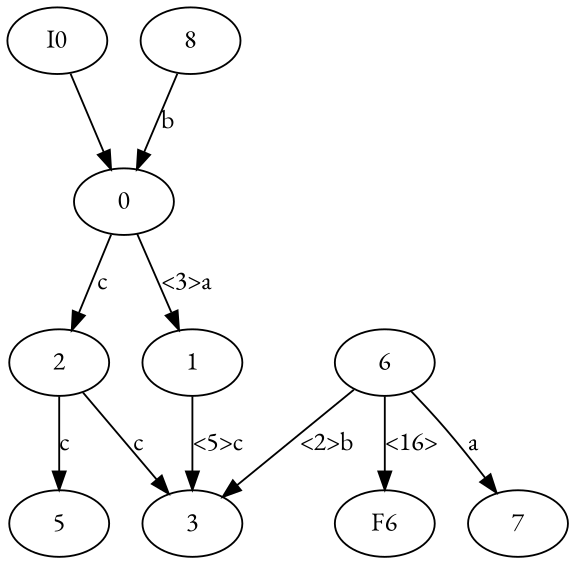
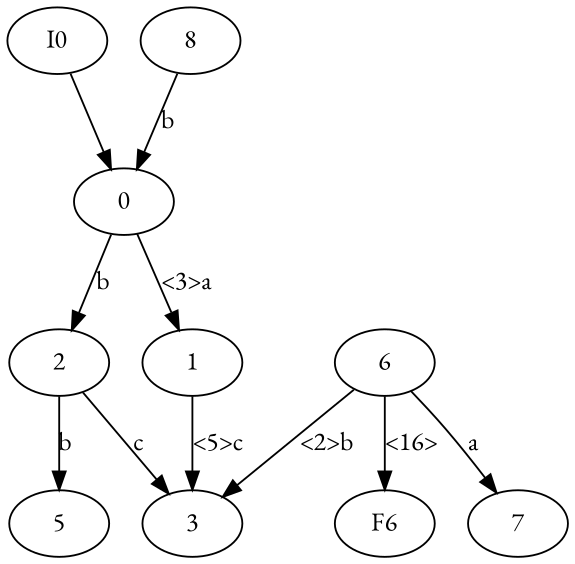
edge "0" -> "2": label "c" -> "b"
edge "2" -> "5": label "c" -> "b"
